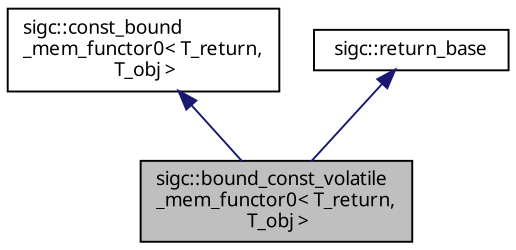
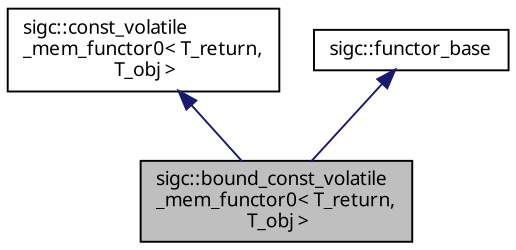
node "sigc::const_bound _mem_functor0< T_return, T_obj >": label "sigc::const_bound _mem_functor0< T_return, T_obj >" -> "sigc::const_volatile _mem_functor0< T_return, T_obj >"
node "sigc::return_base": label "sigc::return_base" -> "sigc::functor_base"
